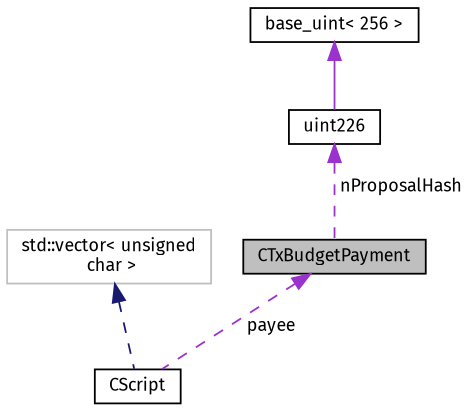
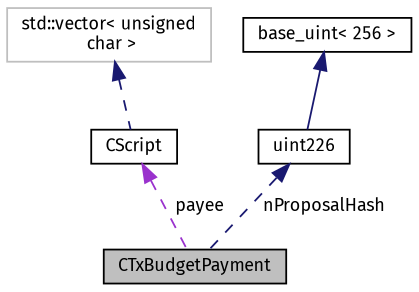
edge "uint226" -> "base_uint< 256 >": color darkorchid3 -> midnightblue
edge "CTxBudgetPayment" -> "uint226": color darkorchid3 -> midnightblue
edge "CScript" -> "CTxBudgetPayment": reversed
